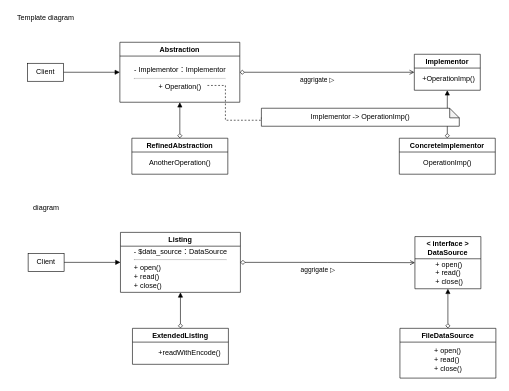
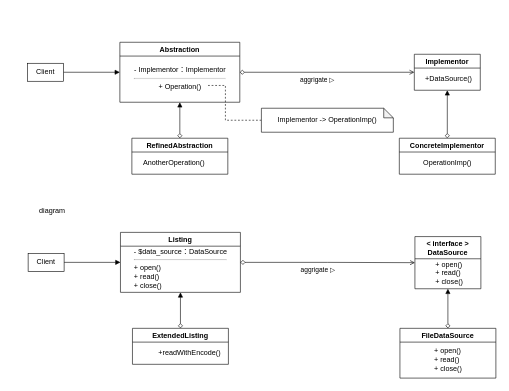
node "Template diagram": removed
node "+OperationImp()": label "+OperationImp()" -> "+DataSource()"
node "Implementor -> OperationImp()": size 198x18 -> 132x24
node "AnotherOperation()": moved (180, 163) -> (174, 163)
node "diagram": moved (46, 209) -> (52, 212)
